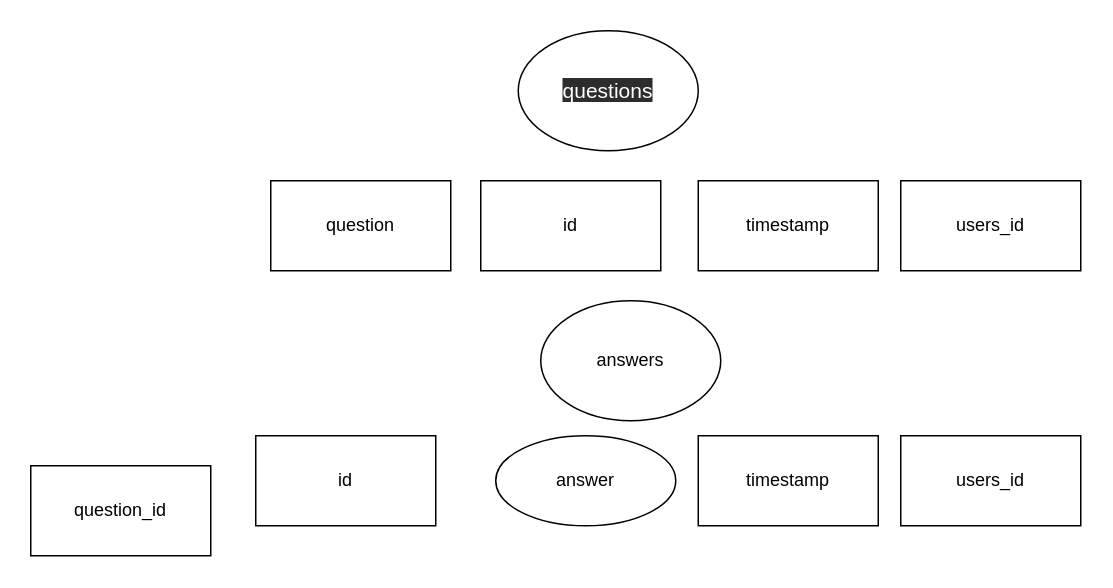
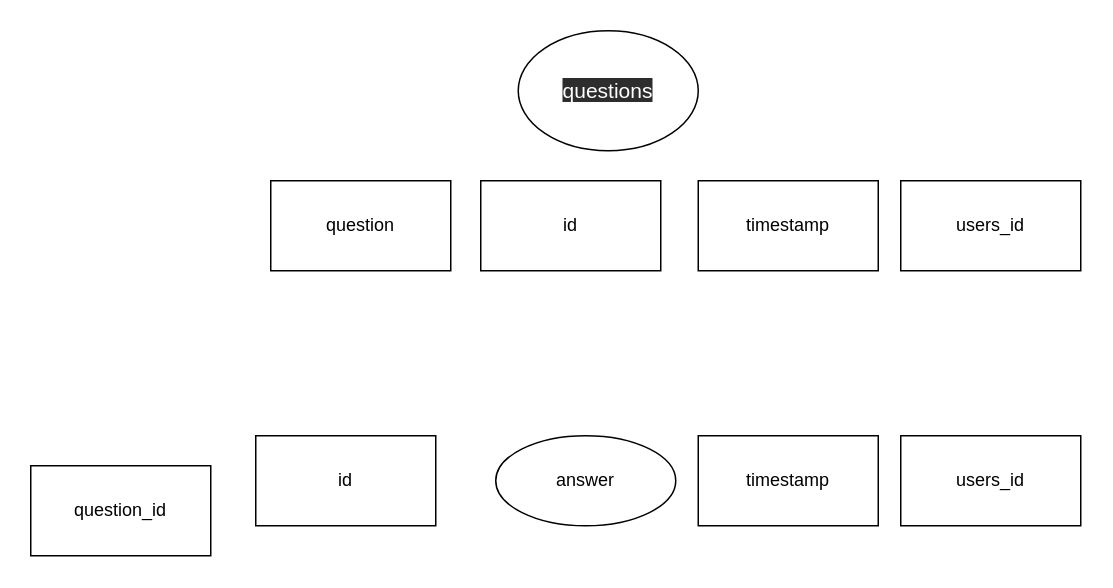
node "answers": removed
